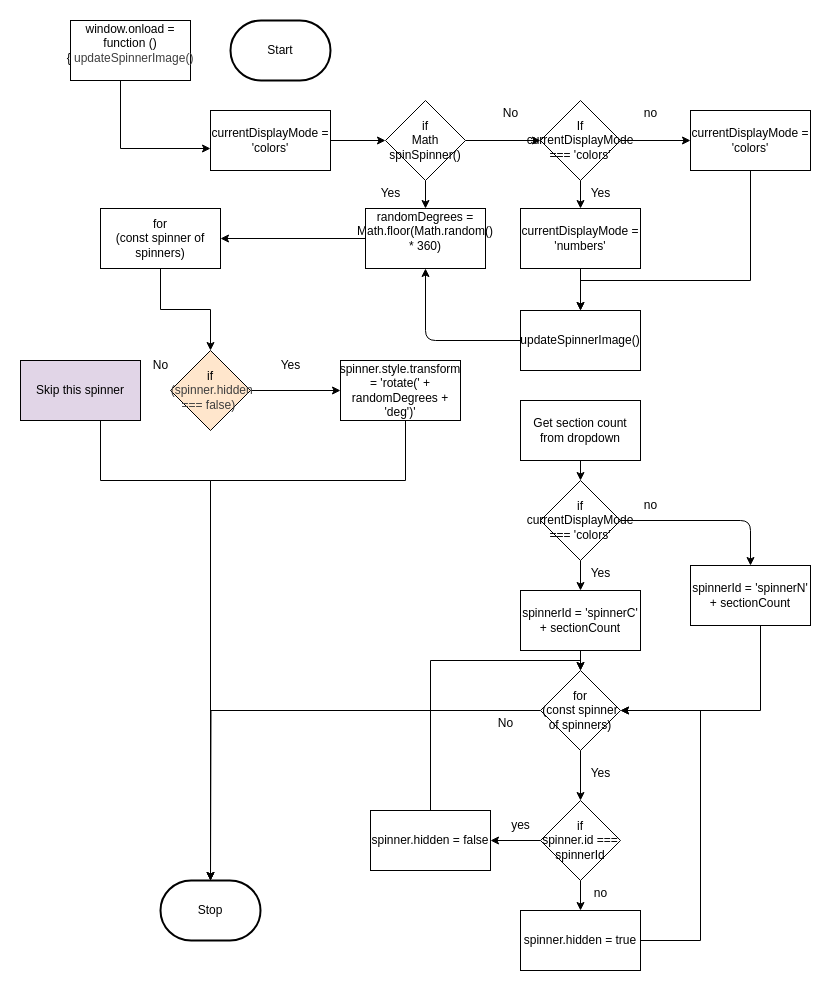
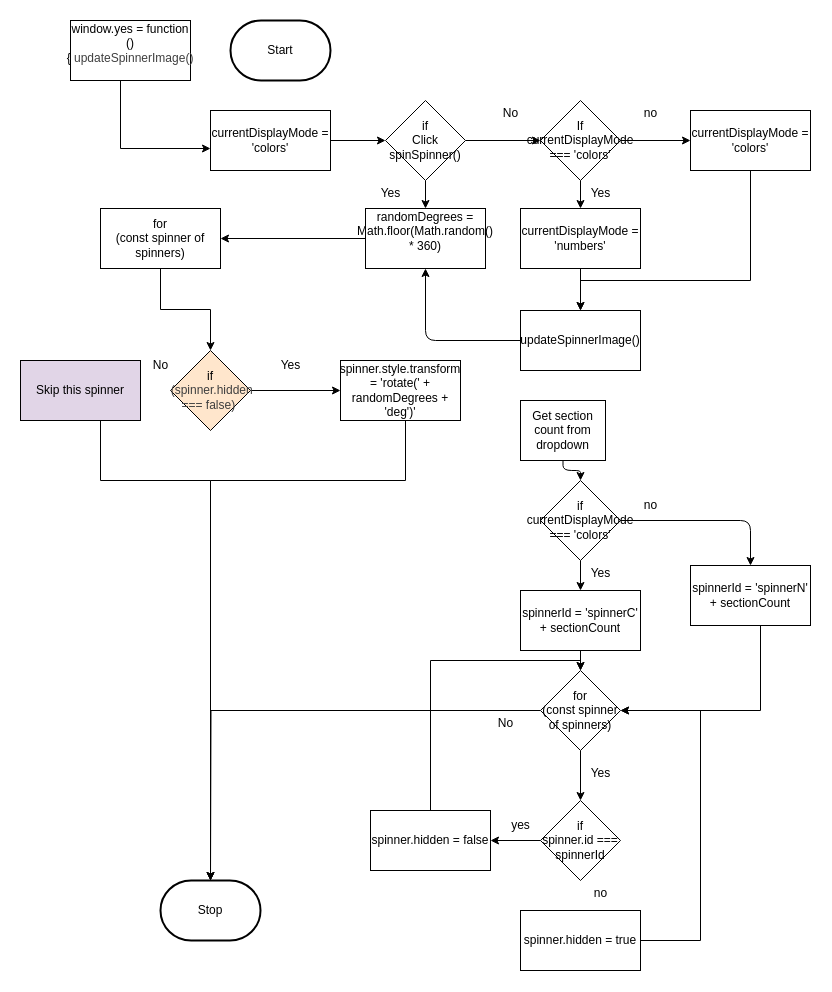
node "window.onload = function () { updateSpinnerImage()": label "window.onload = function () { updateSpinnerImage()" -> "window.yes = function () { updateSpinnerImage()"
node "if Math spinSpinner()": label "if Math spinSpinner()" -> "if Click spinSpinner()"
node "Get section count from dropdown": size 120x60 -> 85x60
edge "if spinner.id === spinnerId" -> "spinner.hidden = true": removed
